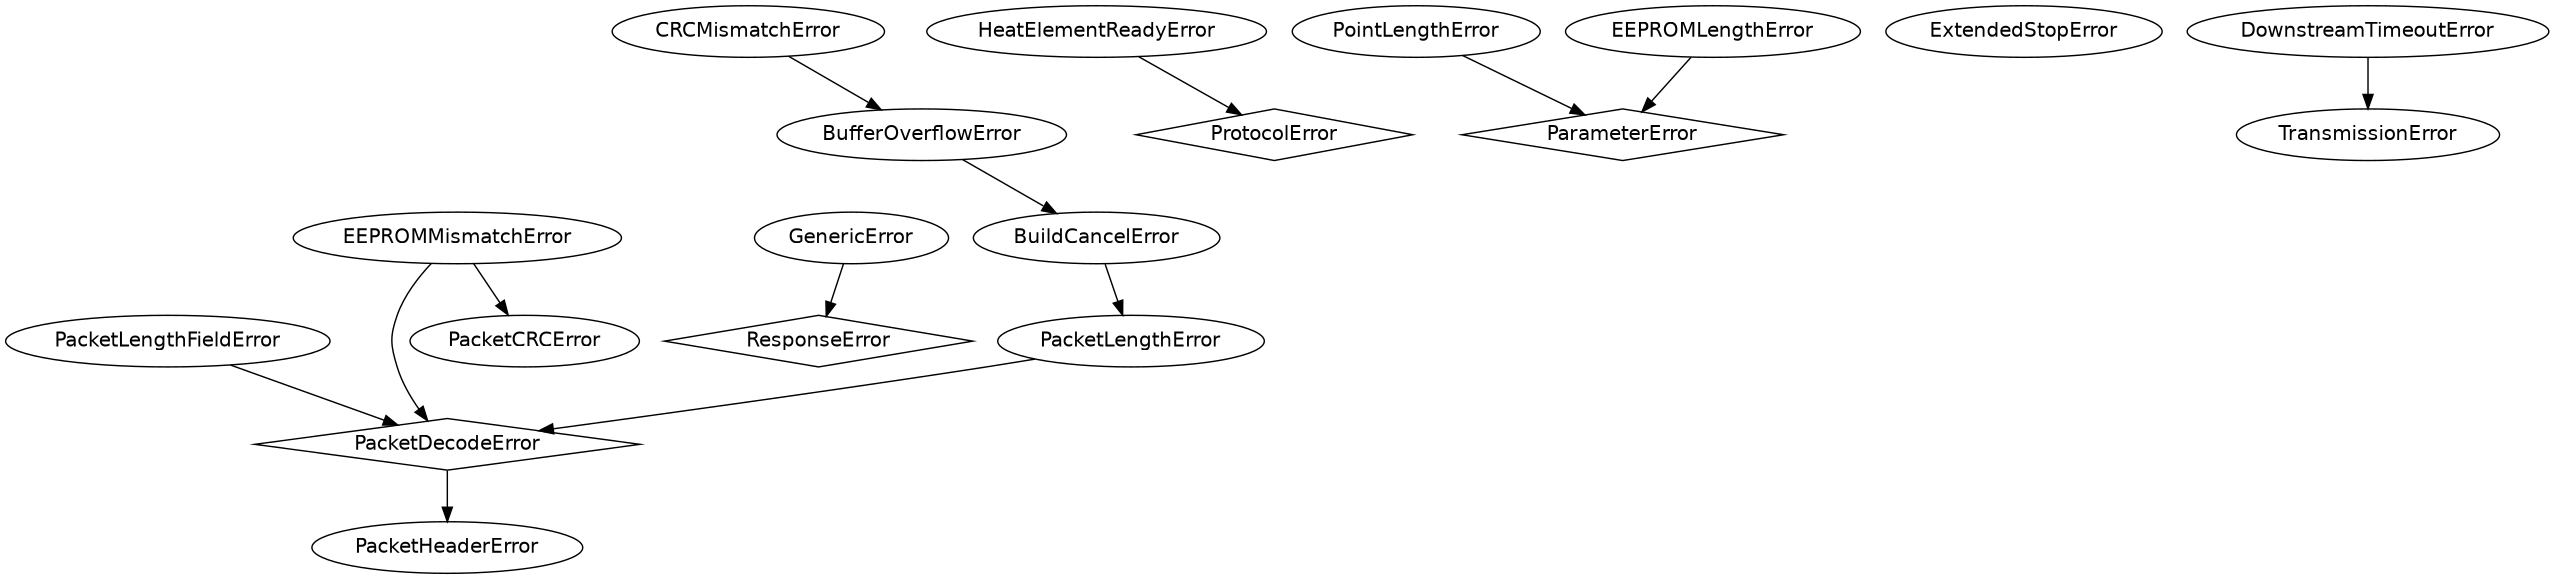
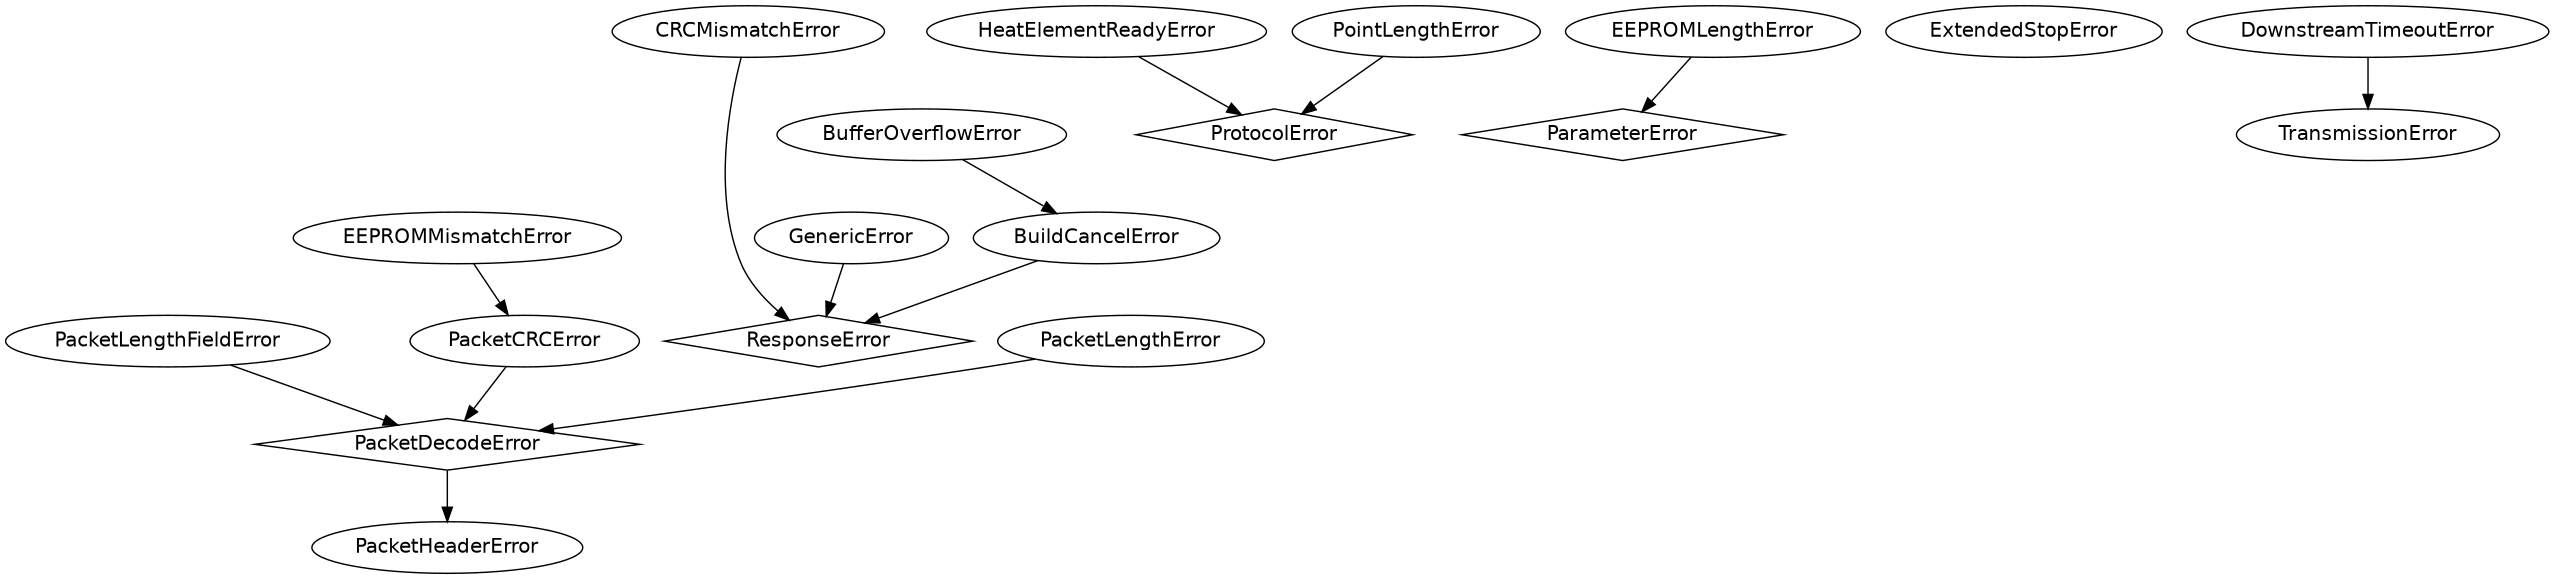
edge "CRCMismatchError" -> "BufferOverflowError": now "CRCMismatchError" -> "ResponseError"
edge "PointLengthError" -> "ParameterError": now "PointLengthError" -> "ProtocolError"
edge "BuildCancelError" -> "PacketLengthError": now "BuildCancelError" -> "ResponseError"
edge "EEPROMMismatchError" -> "PacketDecodeError": now "PacketCRCError" -> "PacketDecodeError"
